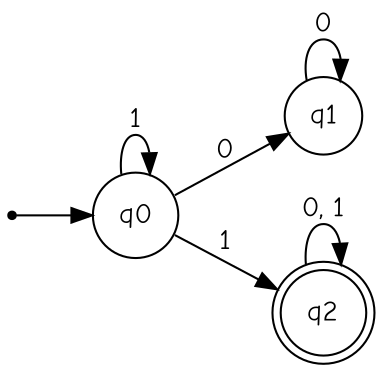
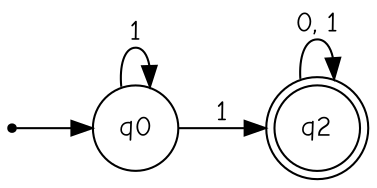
node "q1": removed
